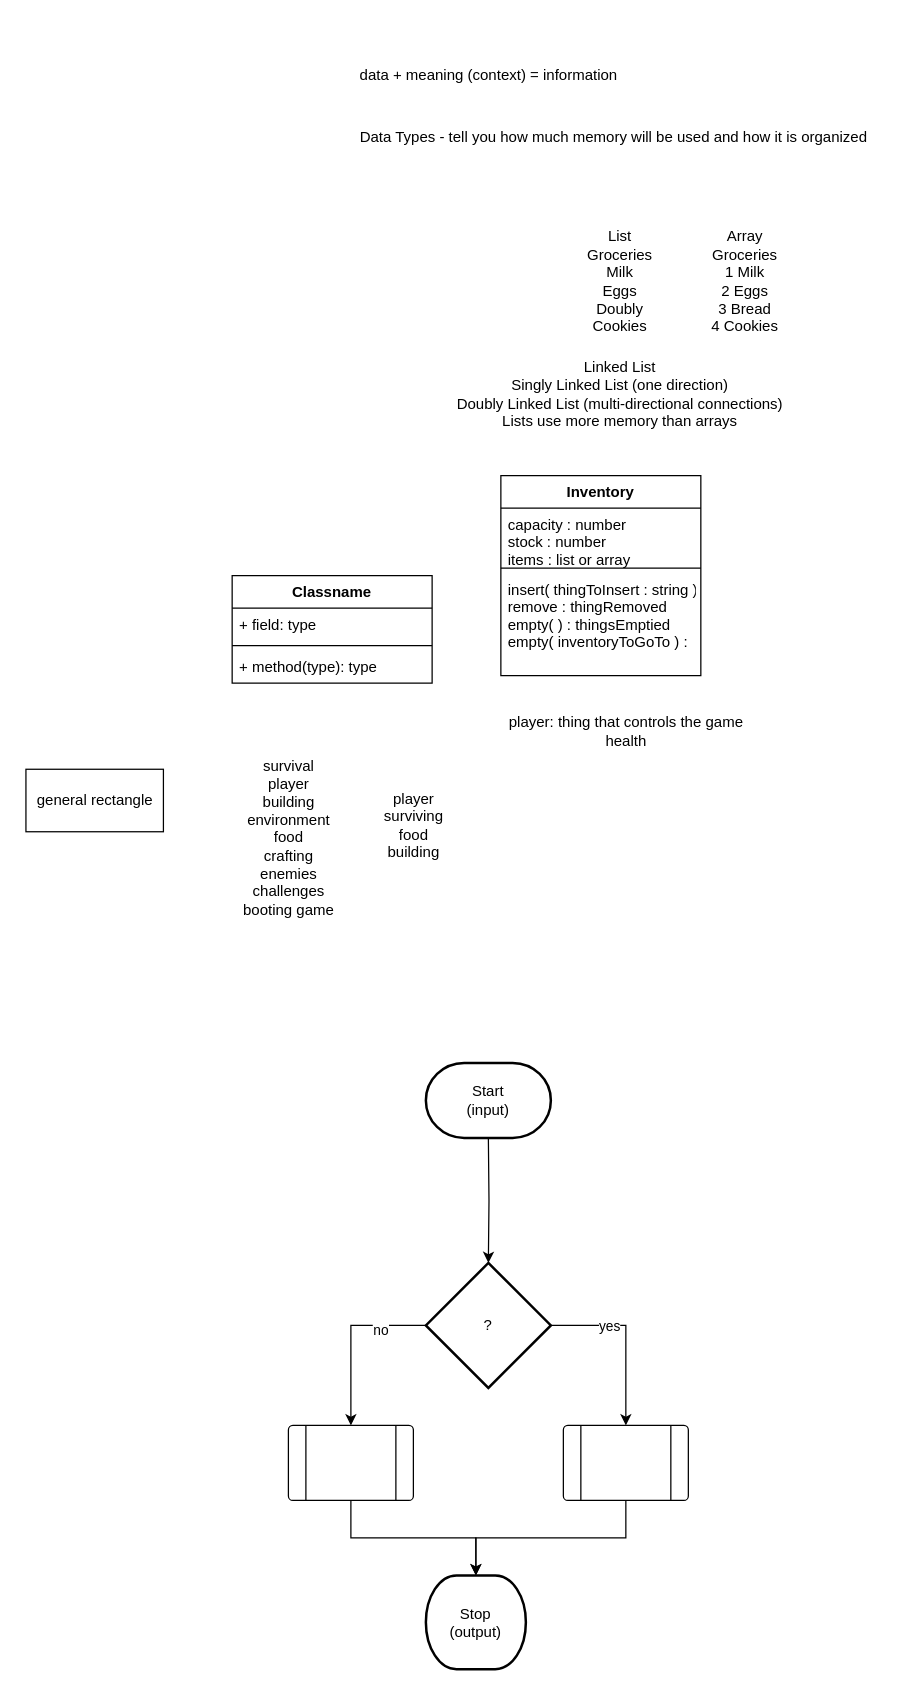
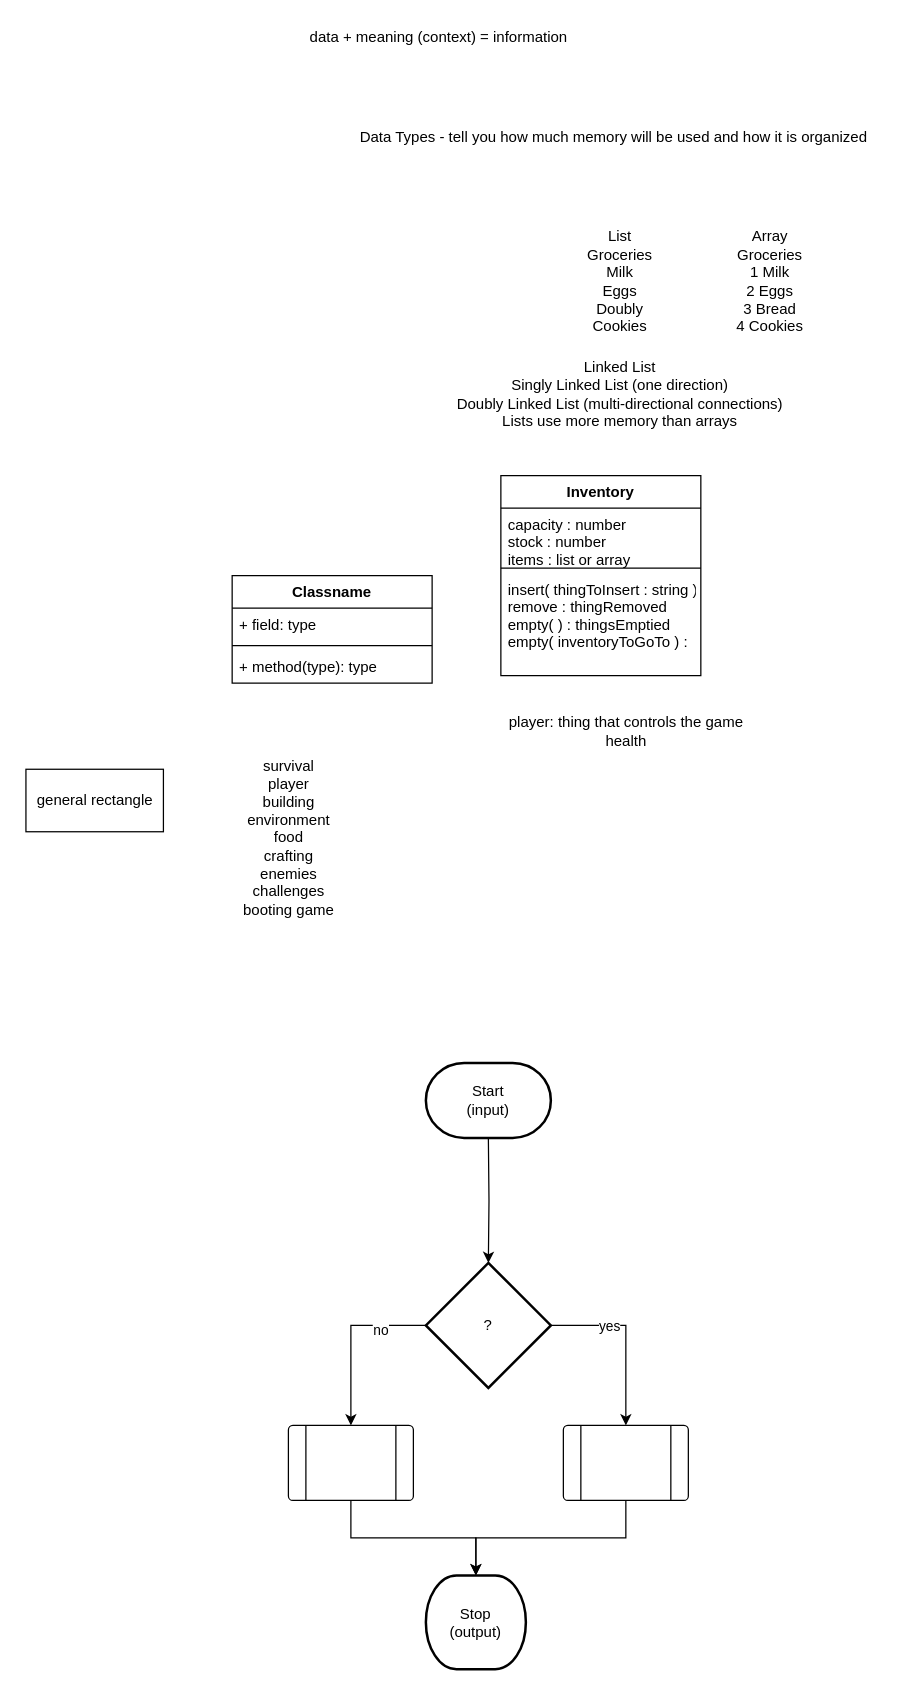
node "data + meaning (context) = information": moved (488, 76) -> (438, 38)
node "Array Groceries 1 Milk 2 Eggs 3 Bread 4 Cookies": moved (744, 282) -> (769, 282)
node "player surviving food building": removed
